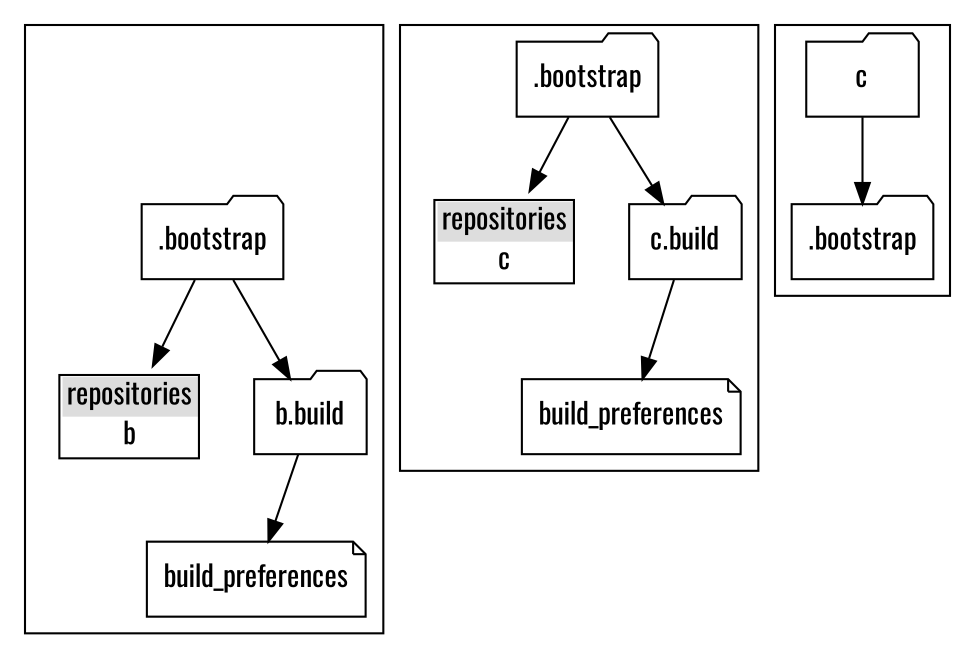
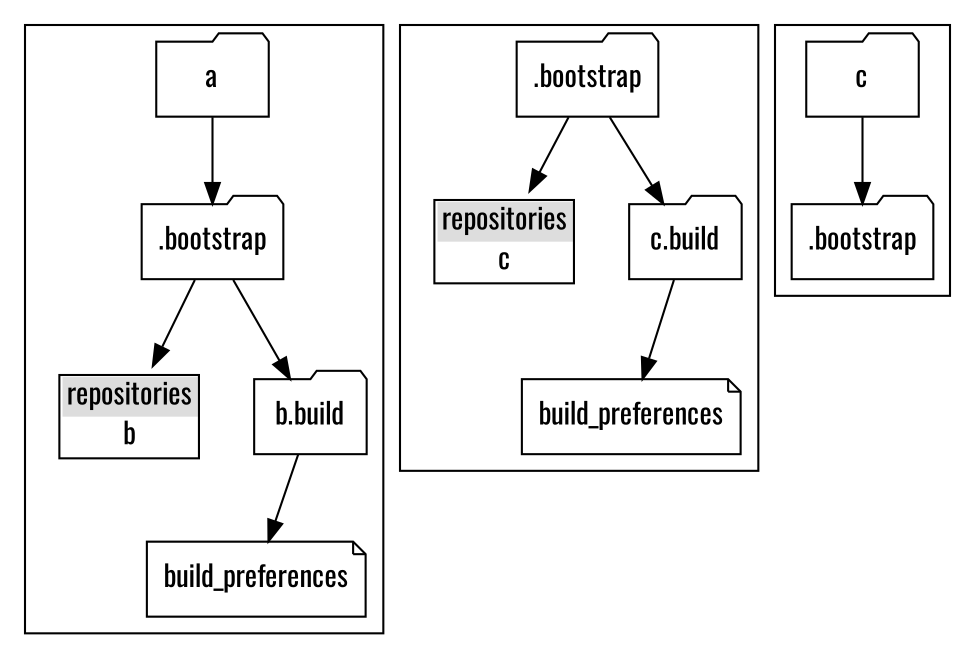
node "a": added
